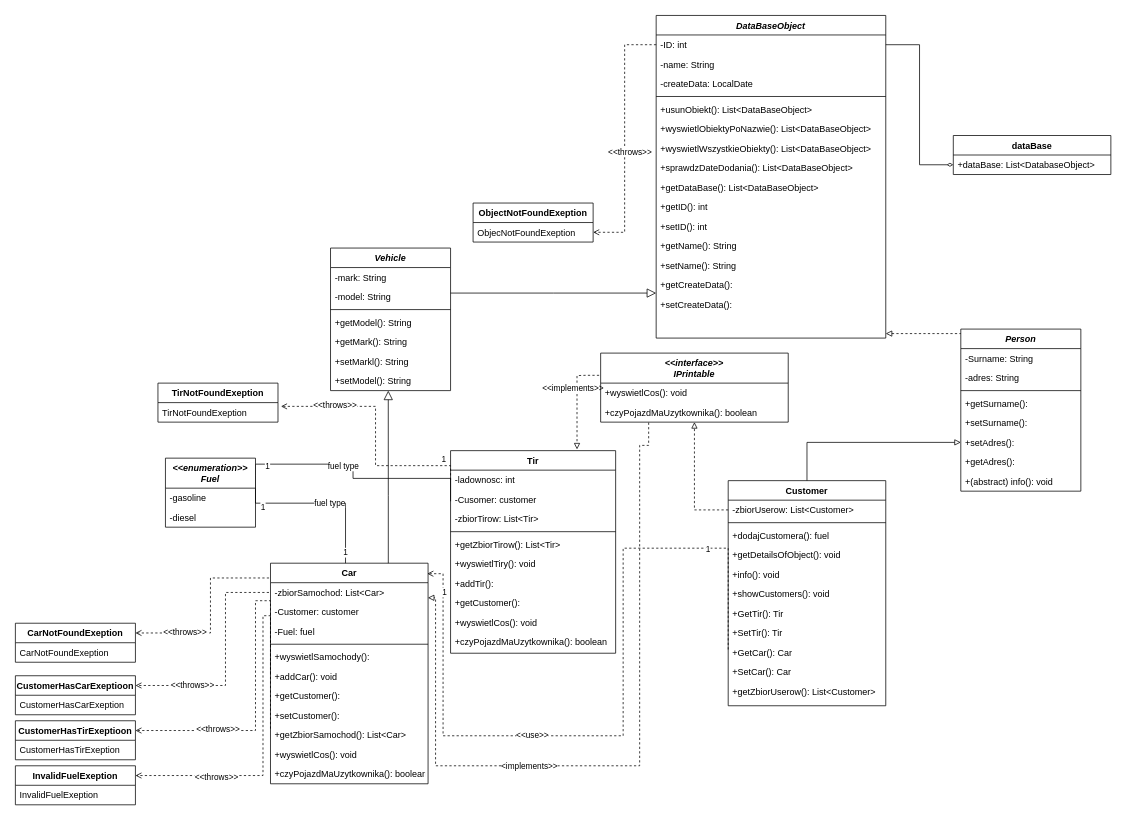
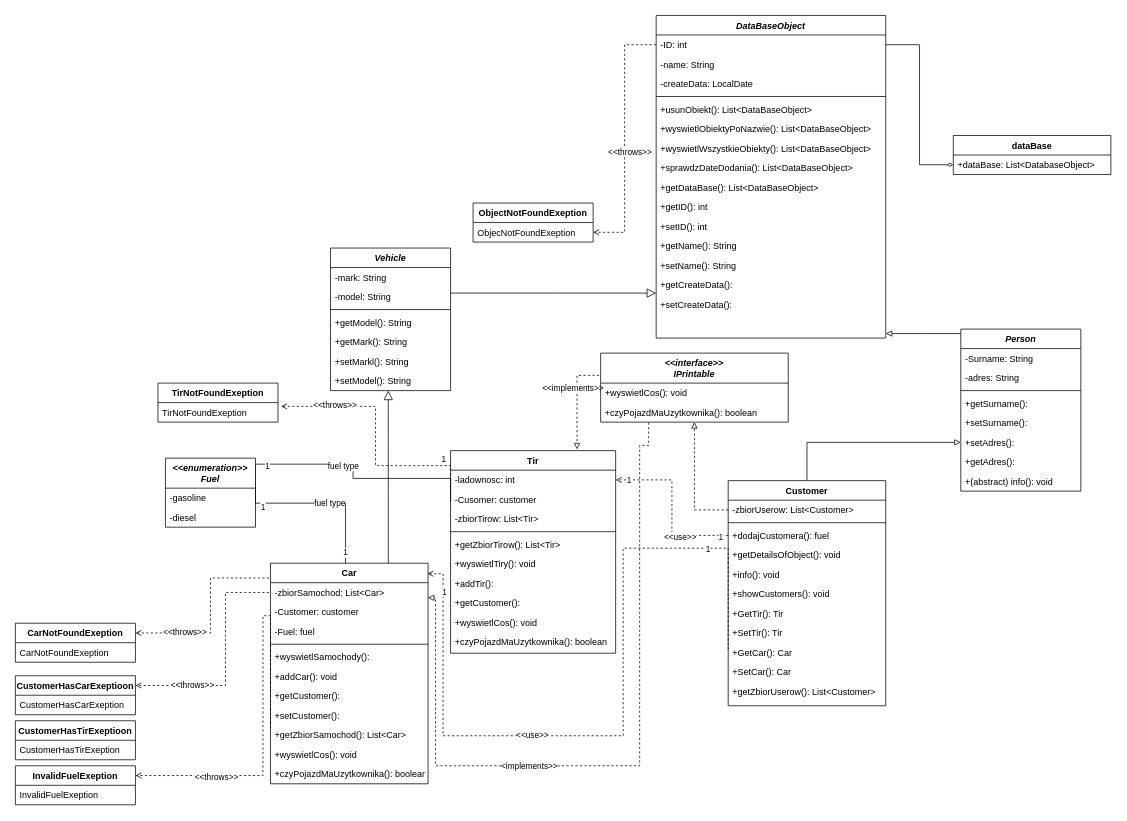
edge "Person" -> "DataBaseObject": style dashed -> solid
edge "+dodajCustomera(): fuel" -> "-ladownosc: int": added, labels "1", "<<use>>", "1"
edge "Car" -> "CustomerHasTirExeptioon": removed, label "<<throws>>"
